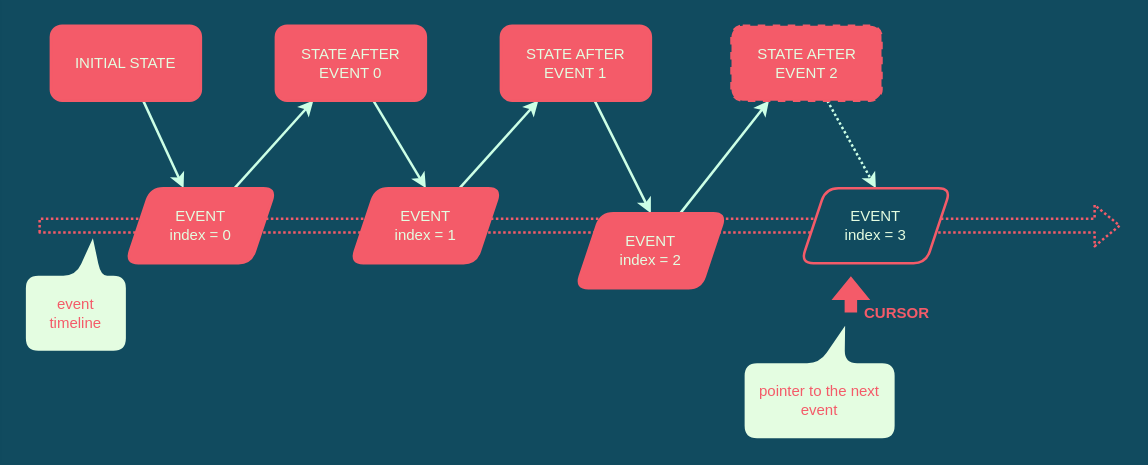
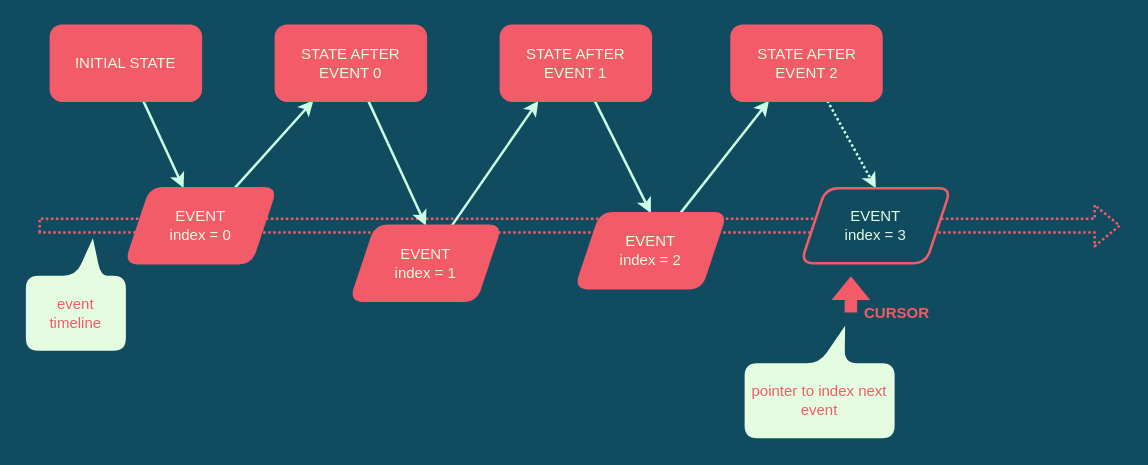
node "STATE AFTER EVENT 2": style dashed -> solid
node "EVENT index = 1": moved (426, 226) -> (426, 263)
node "pointer to the next event": label "pointer to the next event" -> "pointer to index next event"
